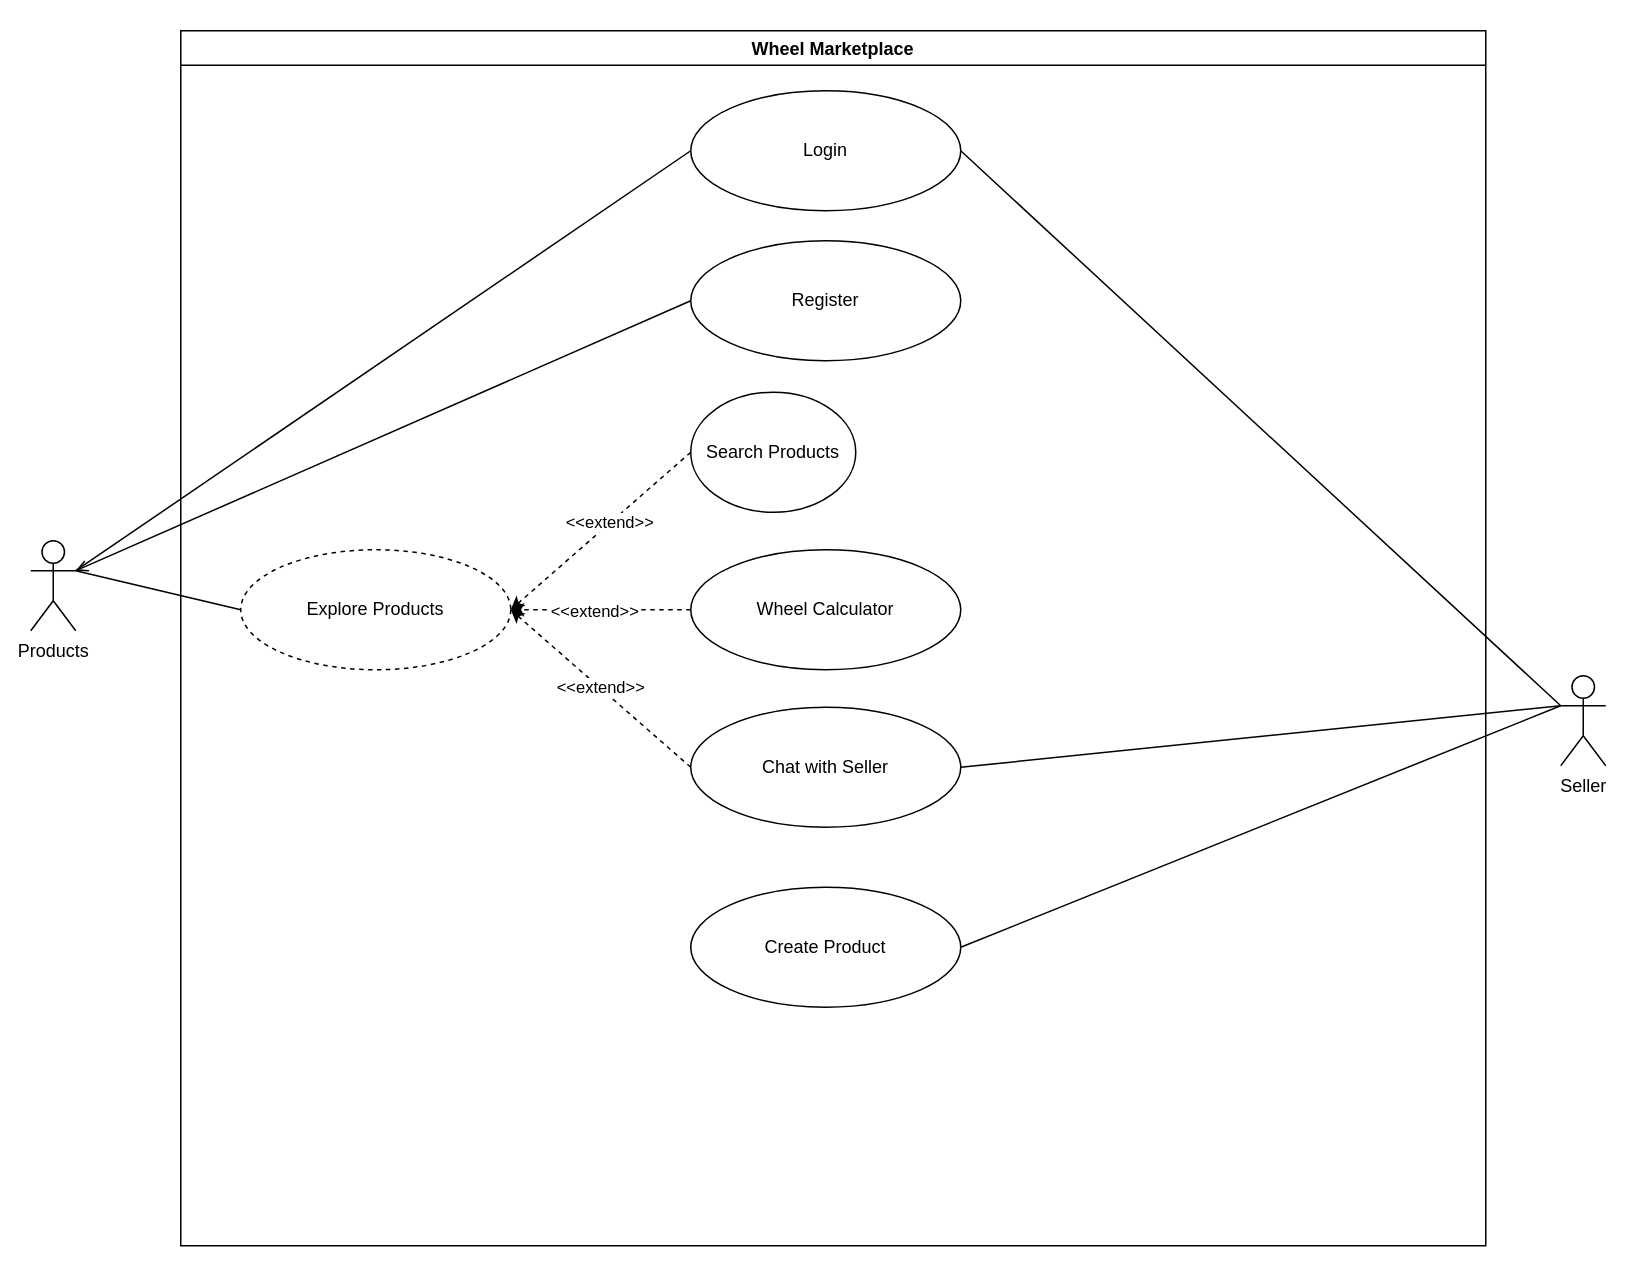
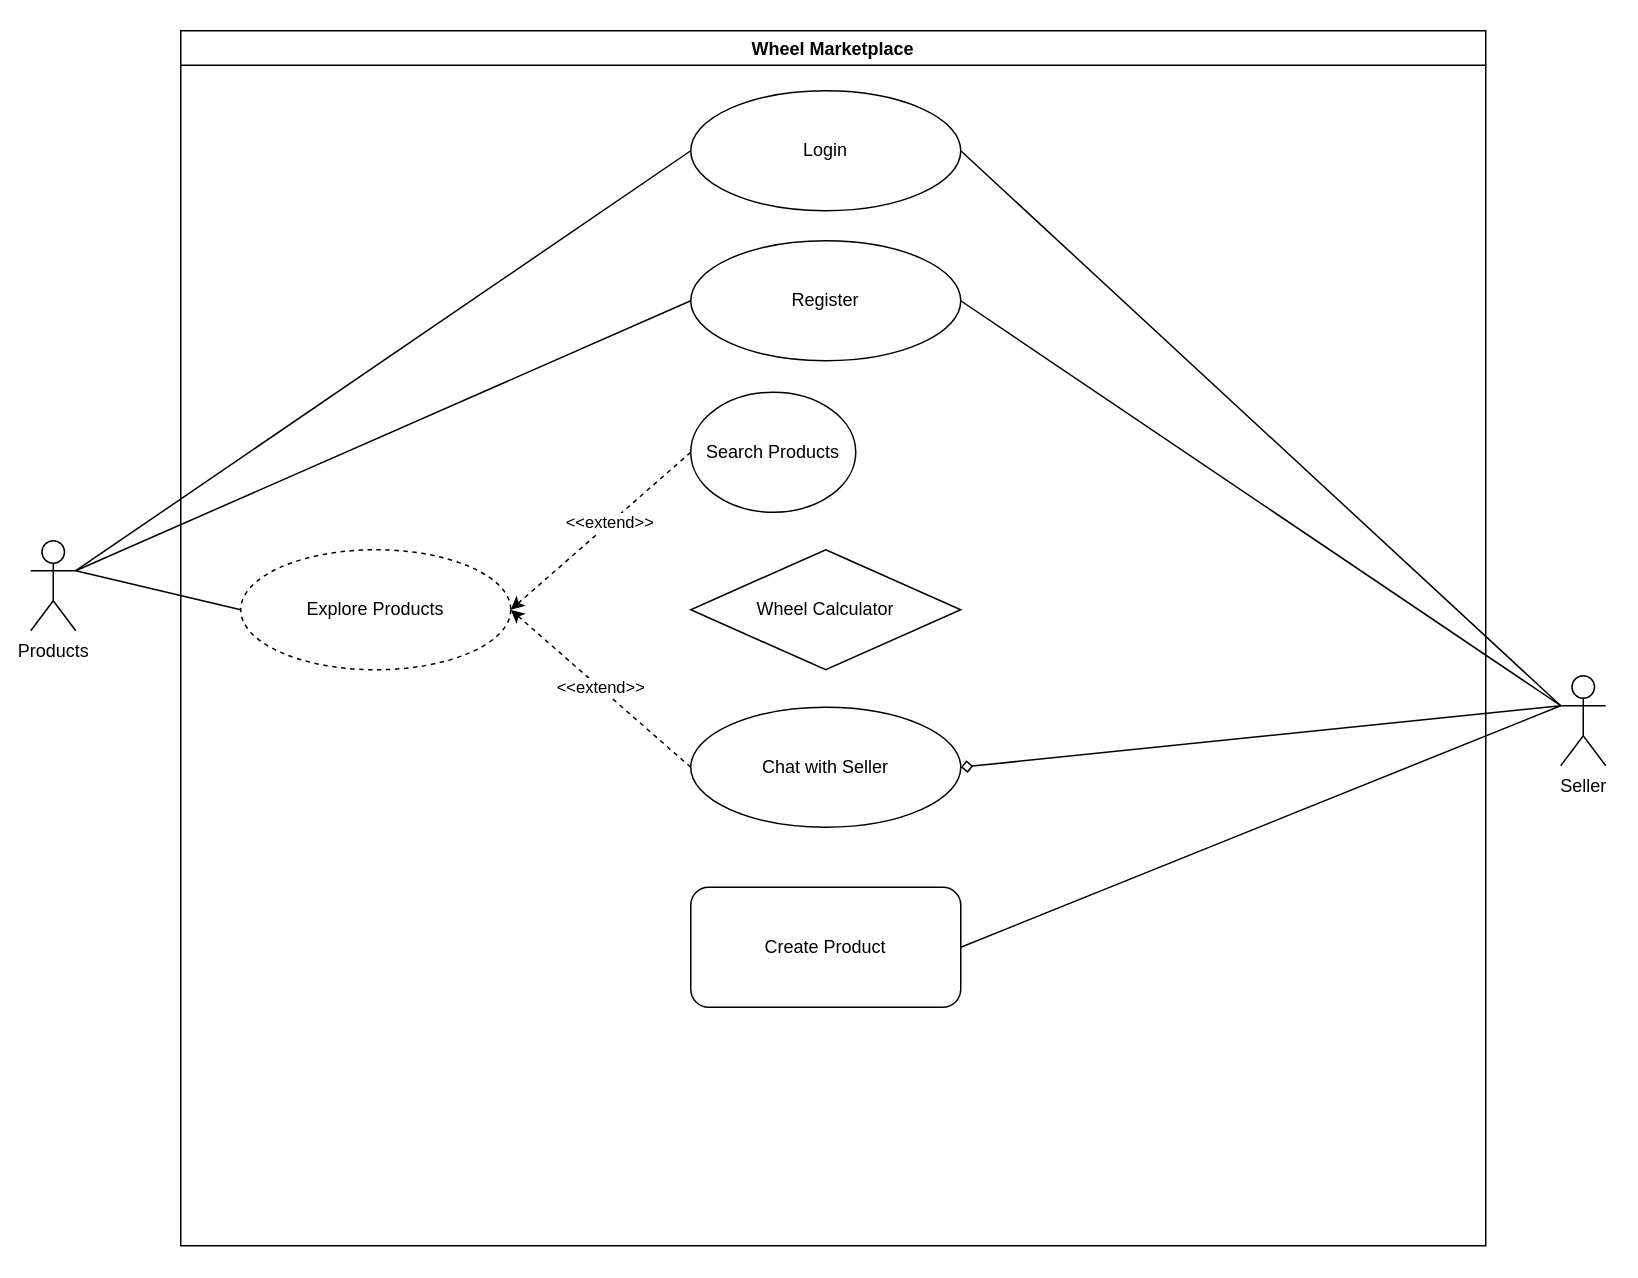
edge "Register" -- "Seller": added
edge "Register" -> "Products": arrowhead open -> none
edge "Wheel Calculator" -> "Explore Products": removed, label "<<extend>>"
node "Wheel Calculator": shape ellipse -> diamond
edge "Seller" -- "Chat with Seller": arrowhead none -> diamond
node "Create Product": shape ellipse -> rounded rectangle
